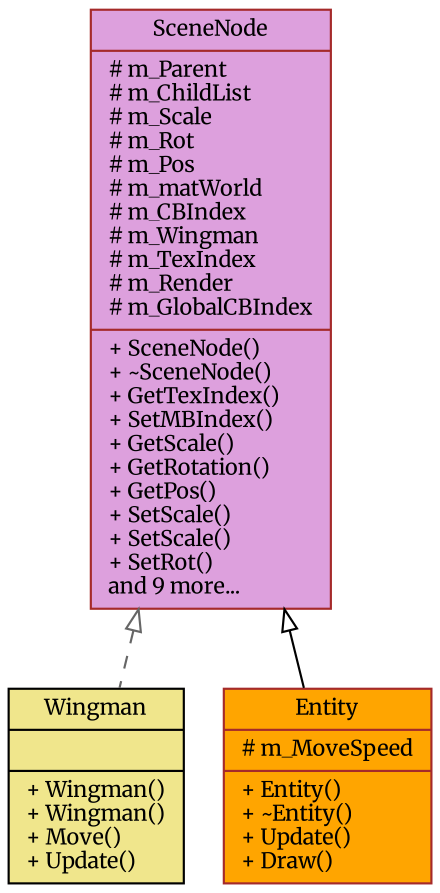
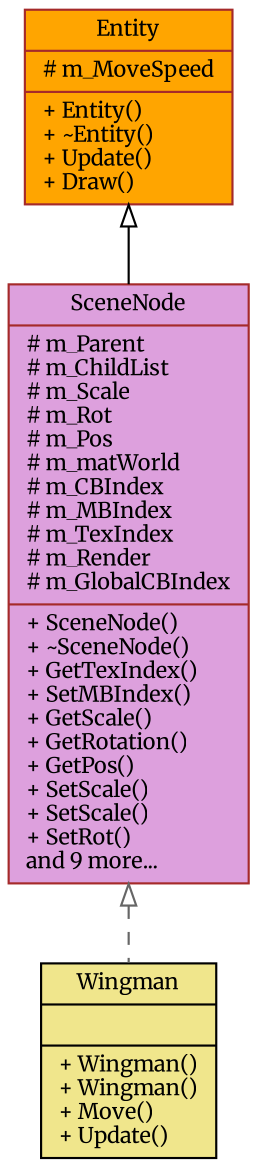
node "SceneNode": text "# m_Wingman" -> "# m_MBIndex"
edge "Entity" -> "SceneNode": reversed
